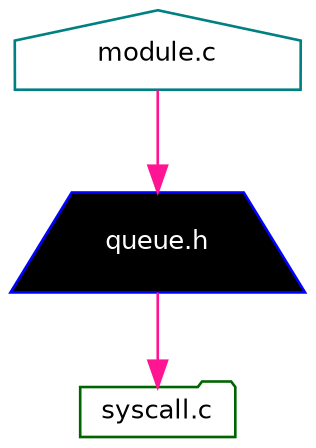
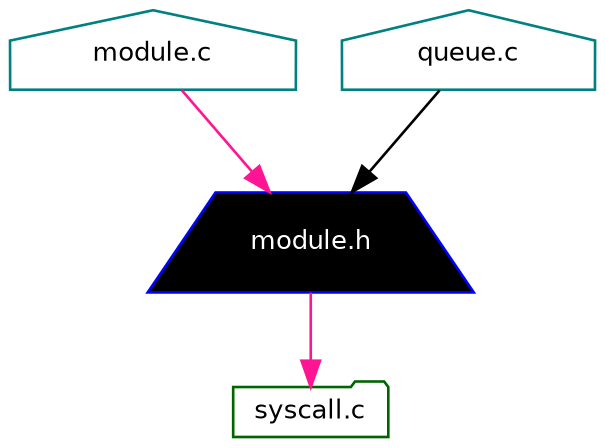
node "queue.c": added
node "queue.h": label "queue.h" -> "module.h"
